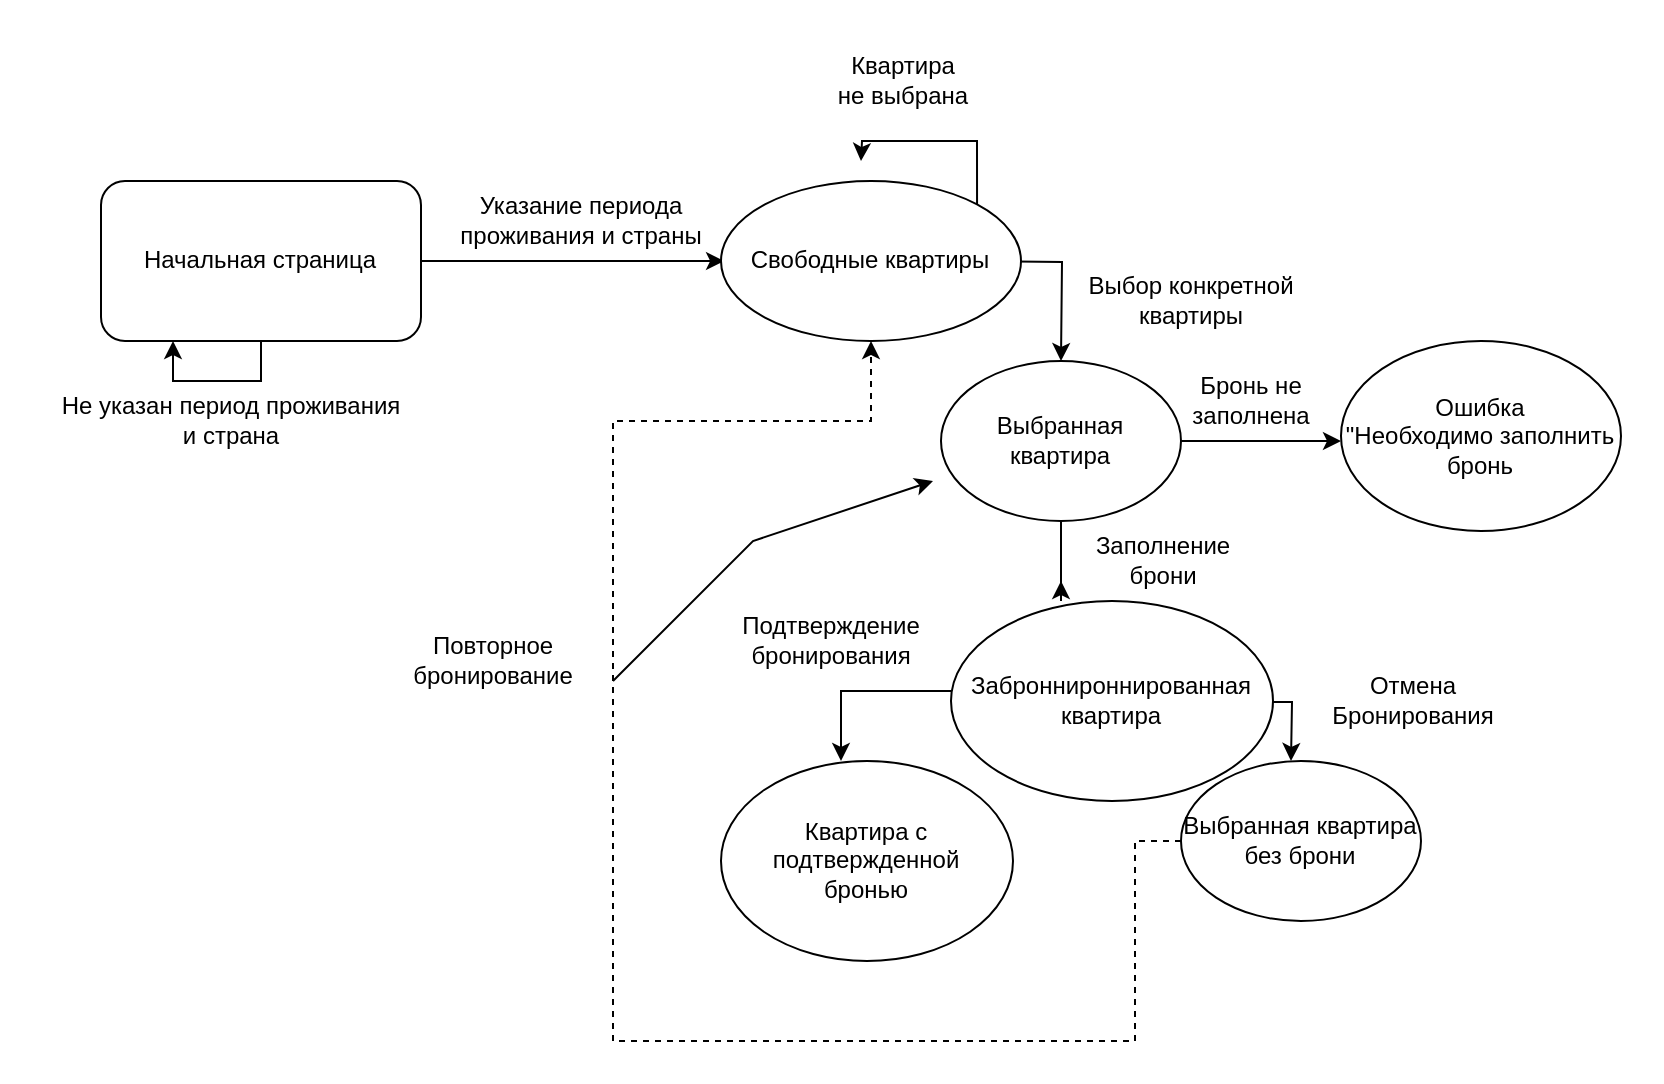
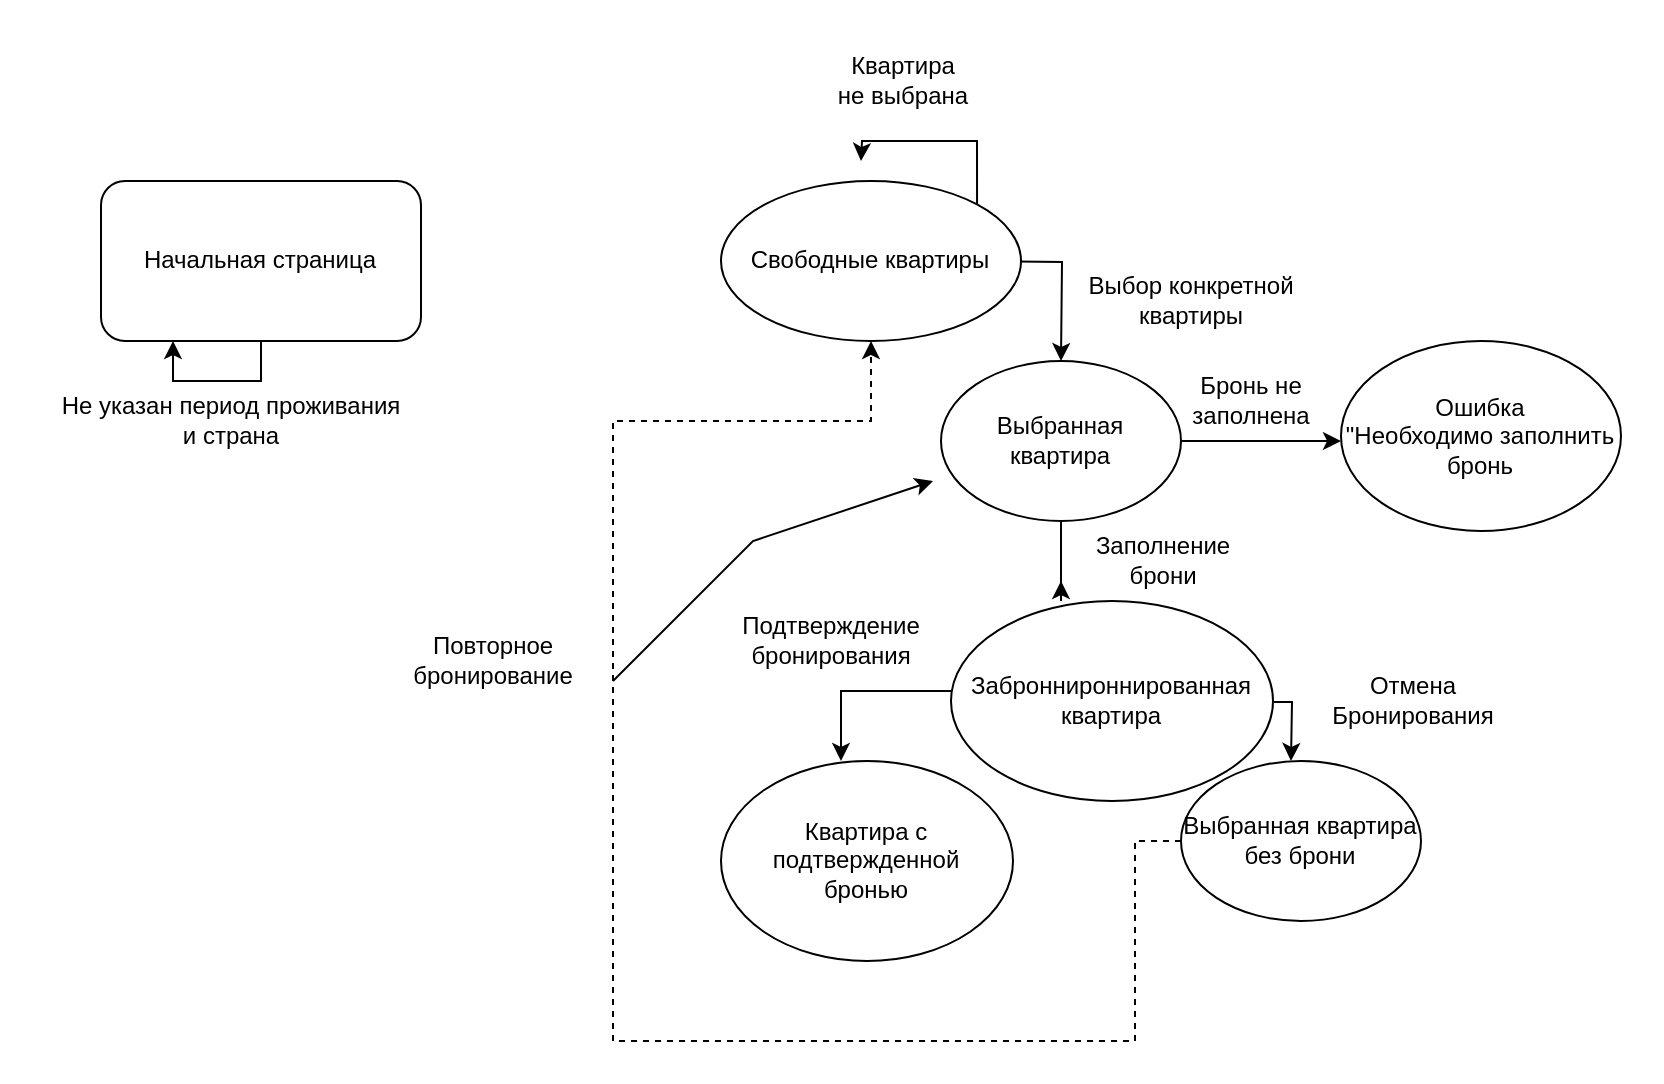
node "Указание периода проживания и страны": removed
edge "Начальная страница" -> "Указание периода проживания и страны": removed
